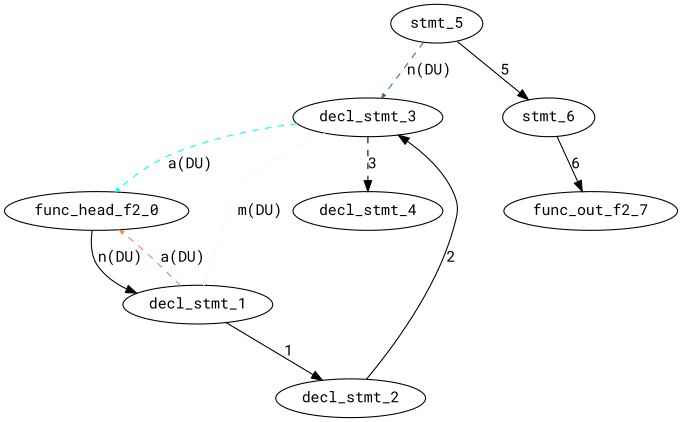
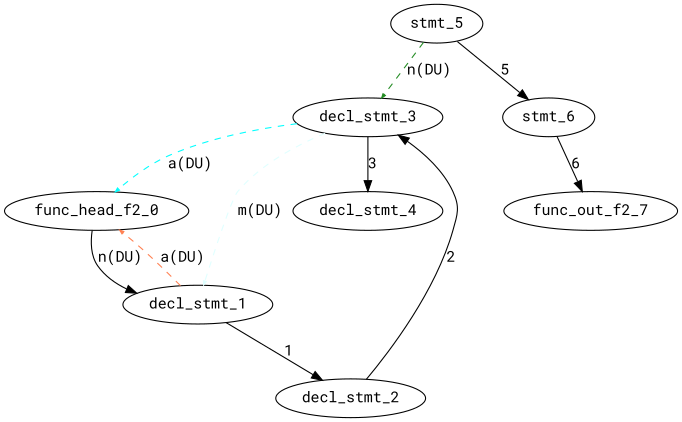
edge "decl_stmt_3" -> "decl_stmt_4": style dashed -> solid
